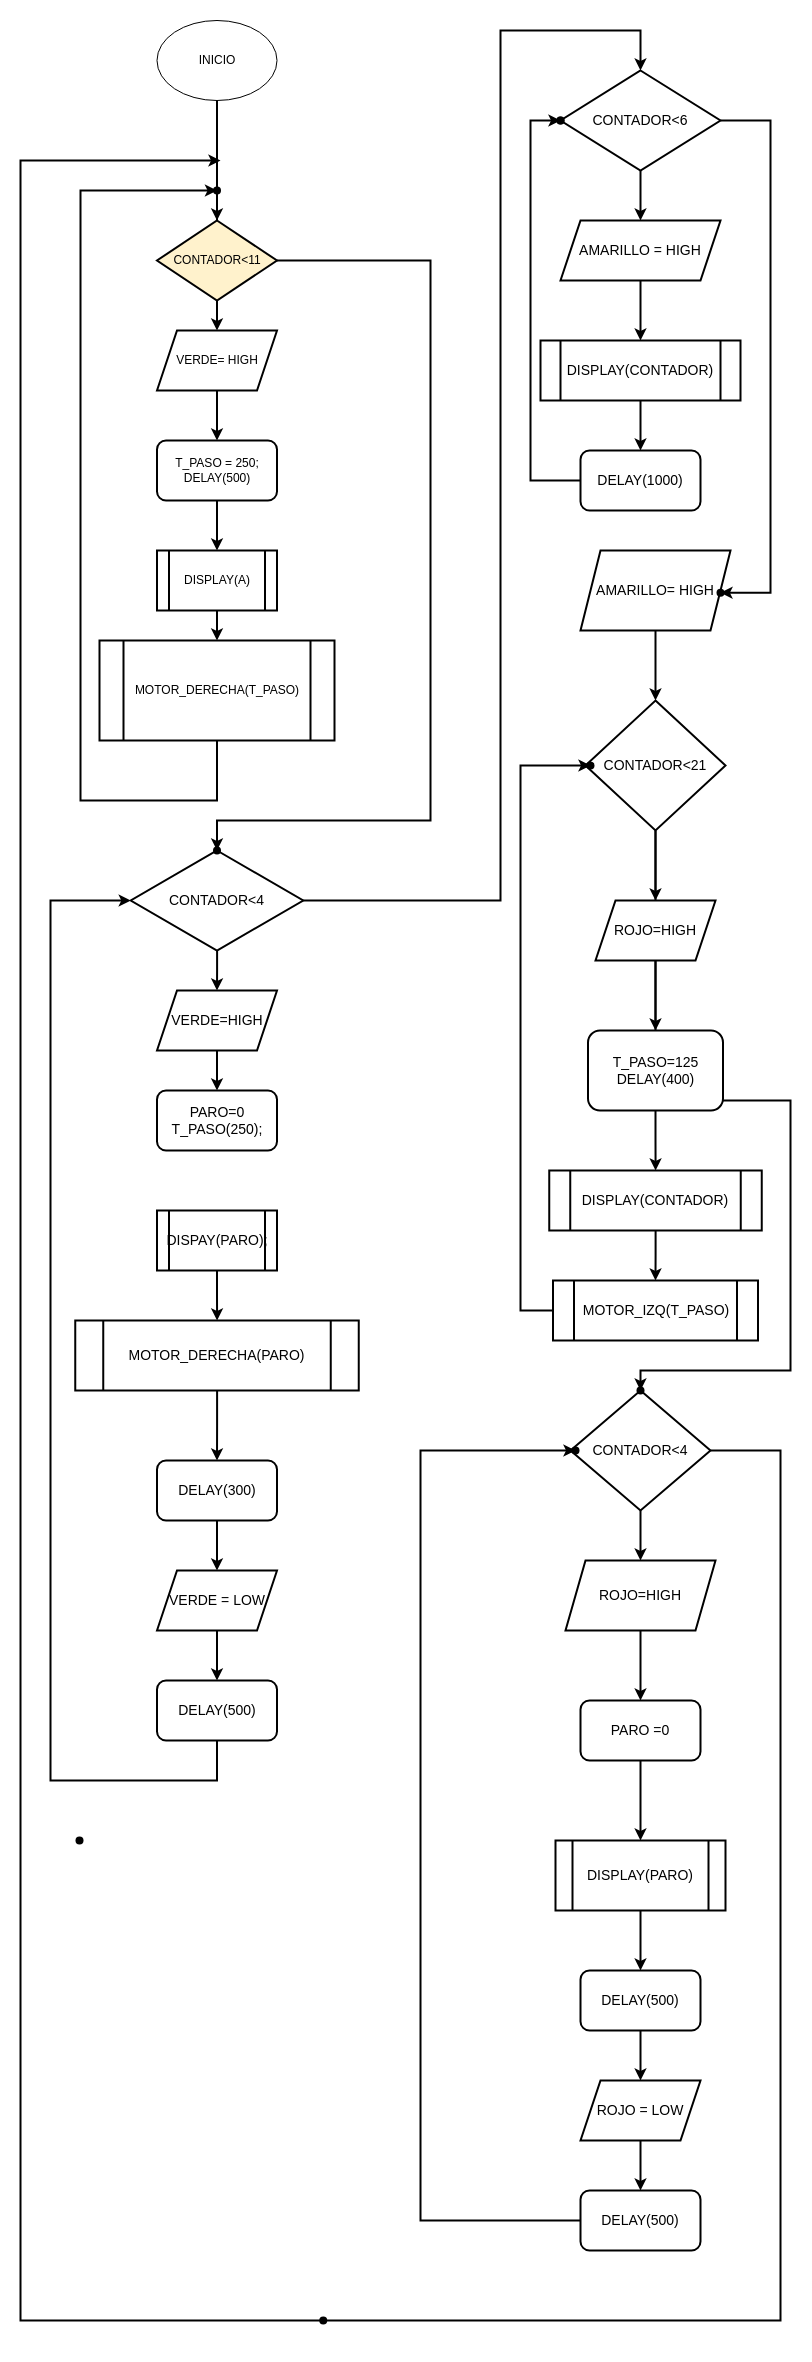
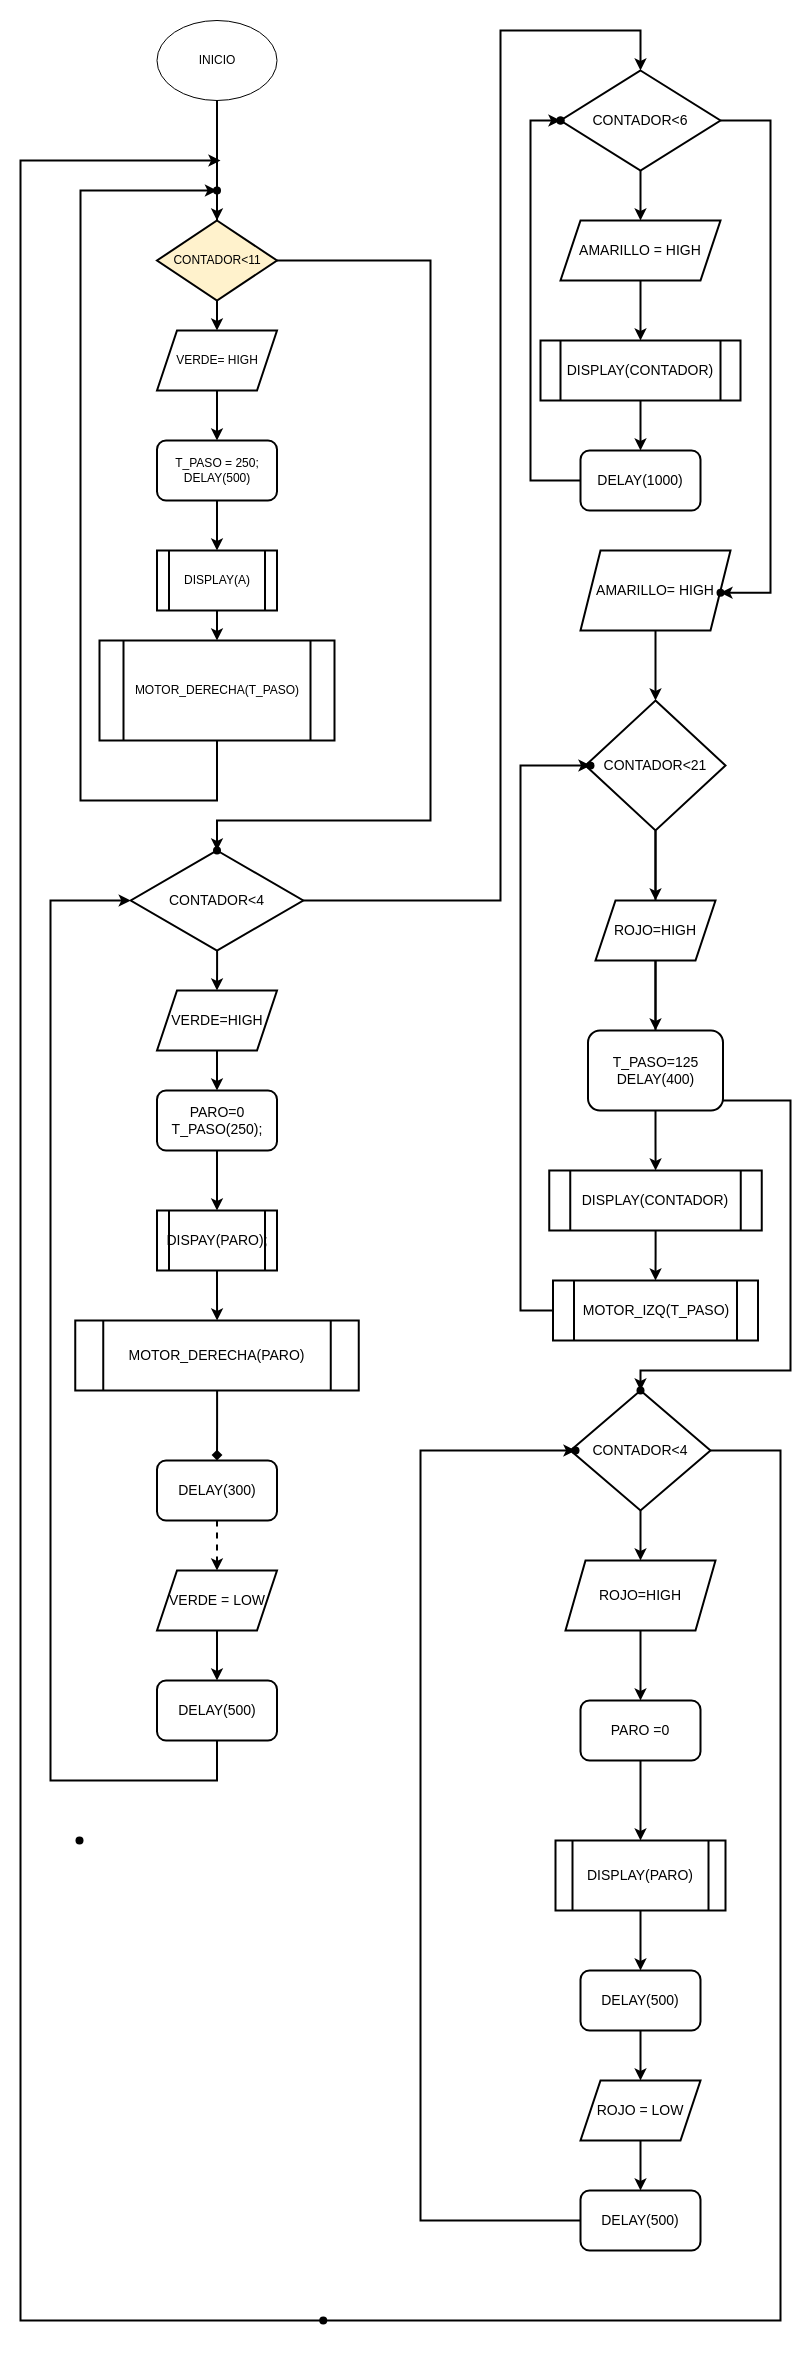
edge "PARO=0 T_PASO(250);" -> "DISPAY(PARO);": added
edge "MOTOR_DERECHA(PARO)" -> "DELAY(300)": arrowhead classic -> diamond
edge "DELAY(300)" -> "VERDE = LOW": style solid -> dashed
